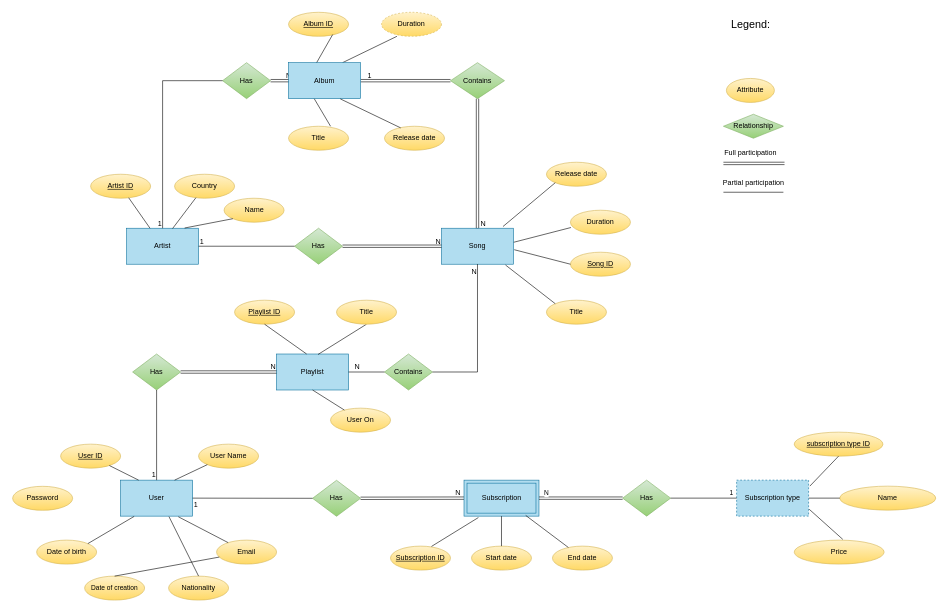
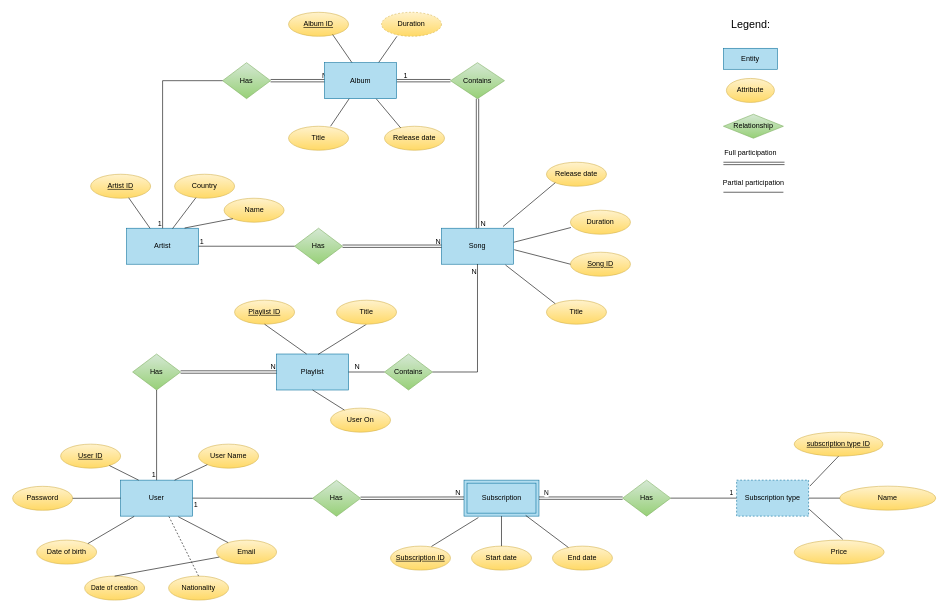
node "Entity": added
node "Album": moved (324, 81) -> (360, 81)
edge "User" -- "Password": added
edge "User" -- "Nationality": style solid -> dashed
